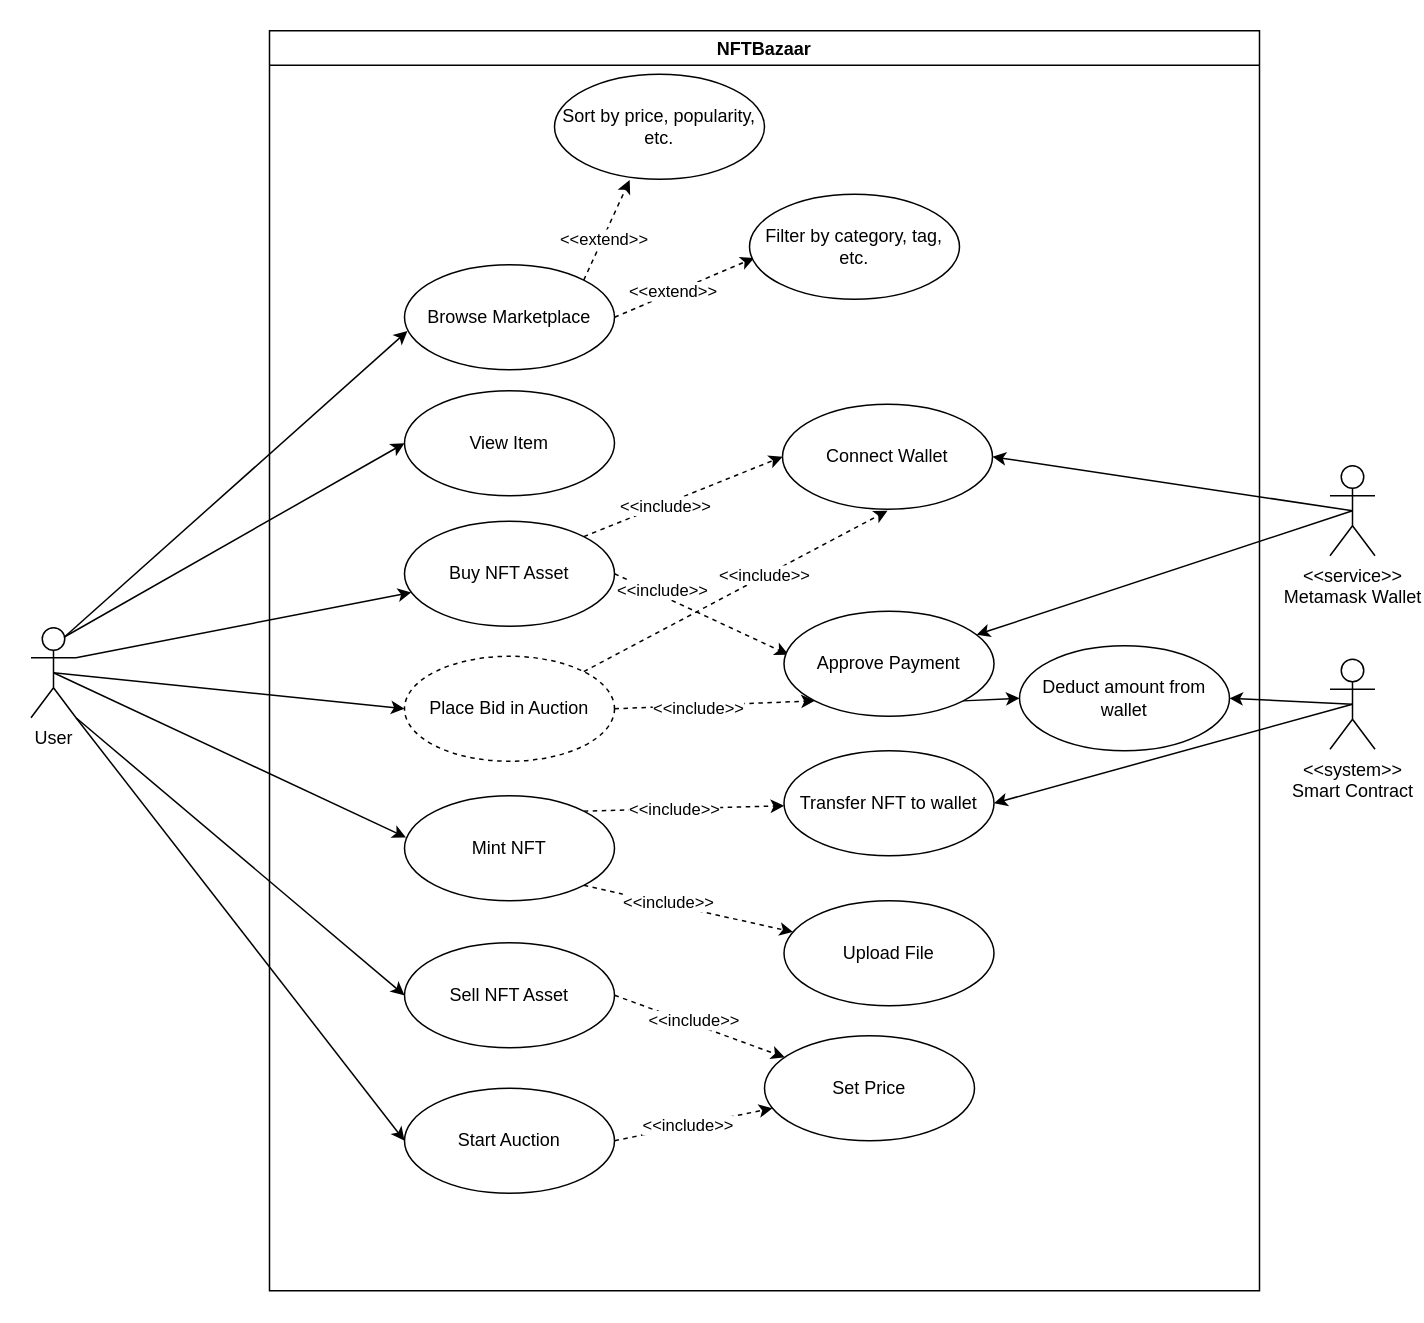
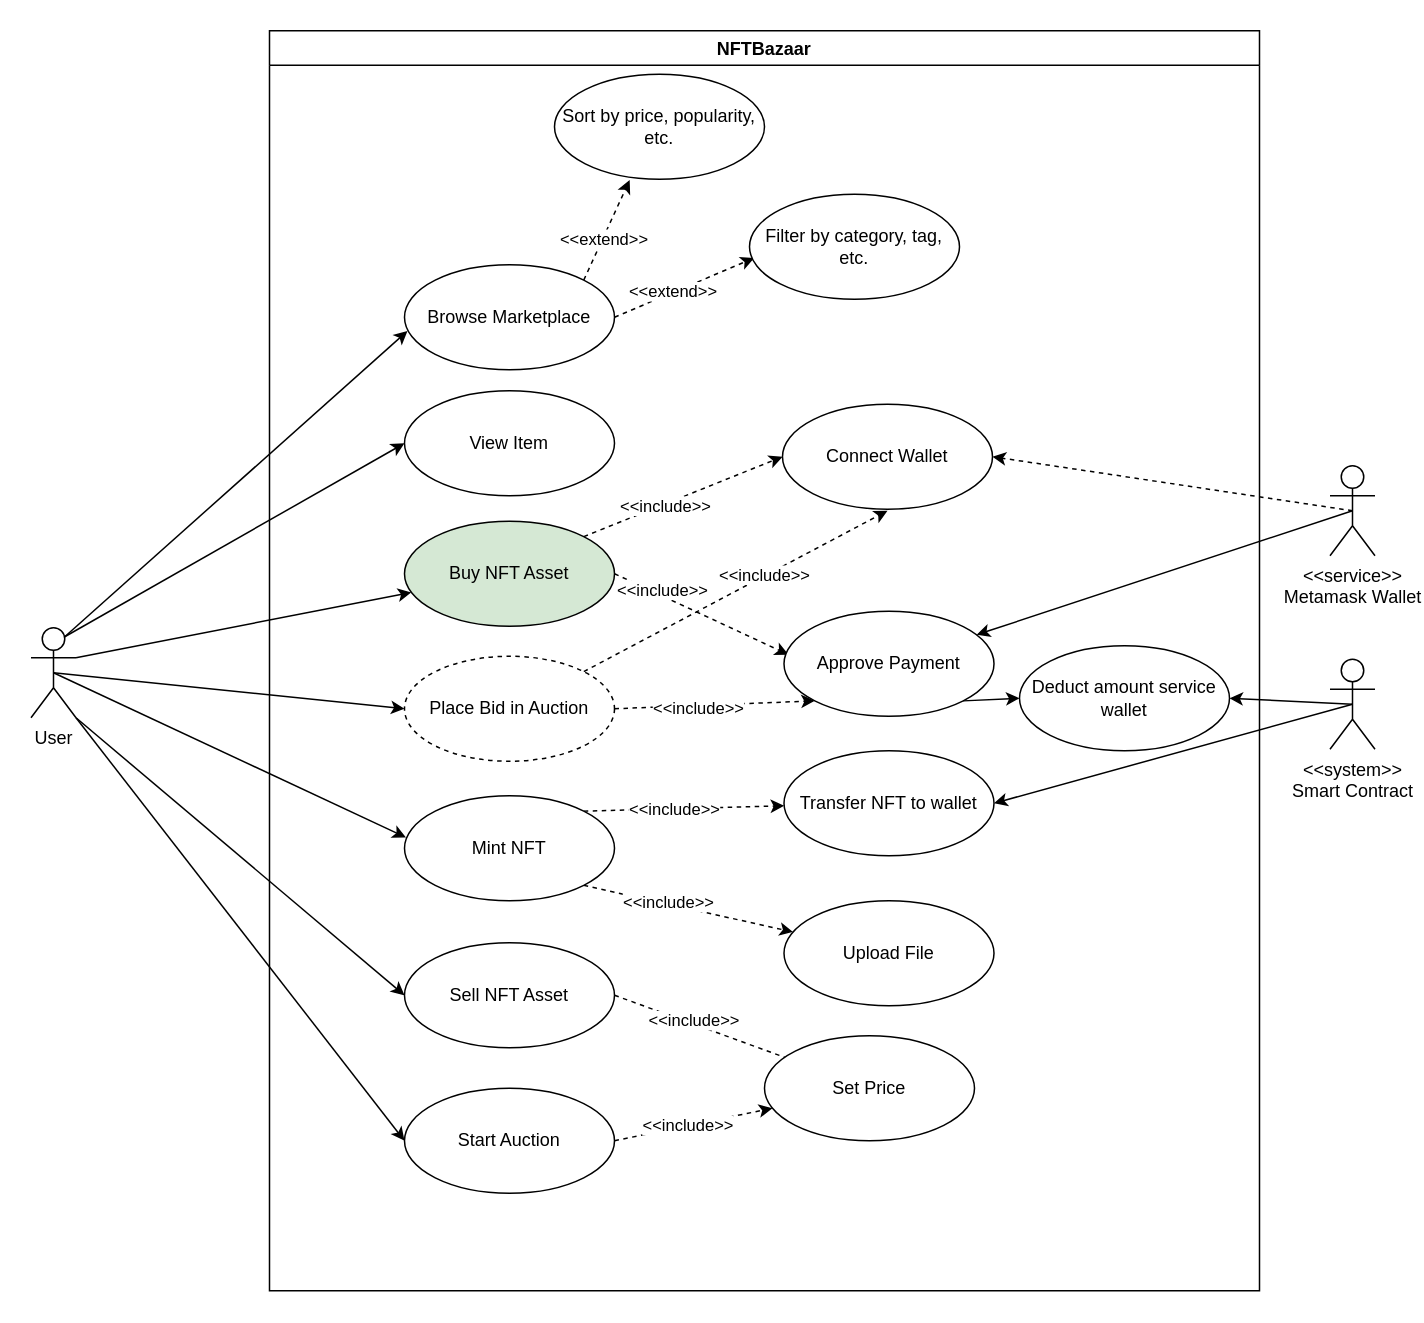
edge "<<service>> Metamask Wallet" -> "Connect Wallet": style solid -> dashed
node "Buy NFT Asset": fillcolor #ffffff -> #d5e8d4
node "Deduct amount from wallet": label "Deduct amount from wallet" -> "Deduct amount service wallet"
edge "Sell NFT Asset" -> "Set Price": arrowhead classic -> none
